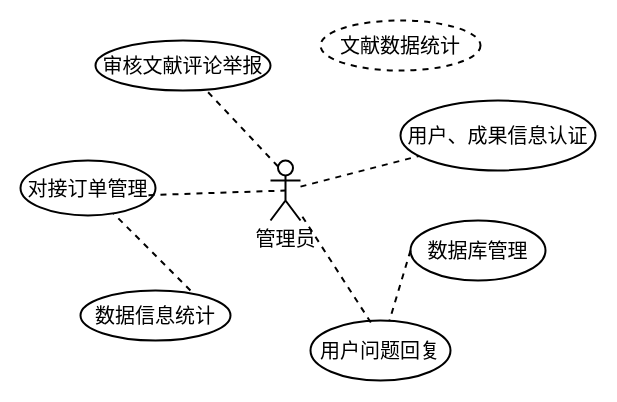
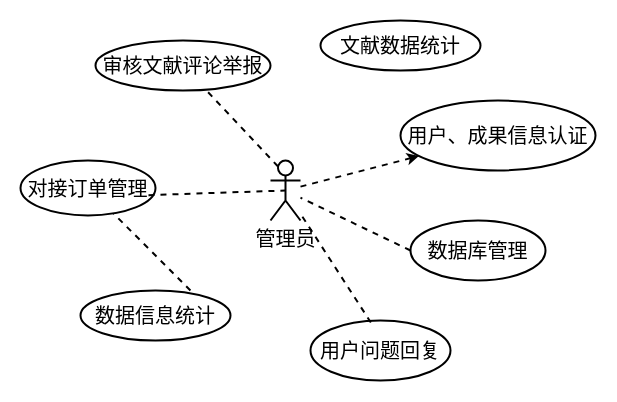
node "文献数据统计": style dashed -> solid
edge "用户、成果信息认证" -- "管理员": arrowhead none -> classic
edge "数据库管理" -- "用户问题回复": now "数据库管理" -- "管理员"
